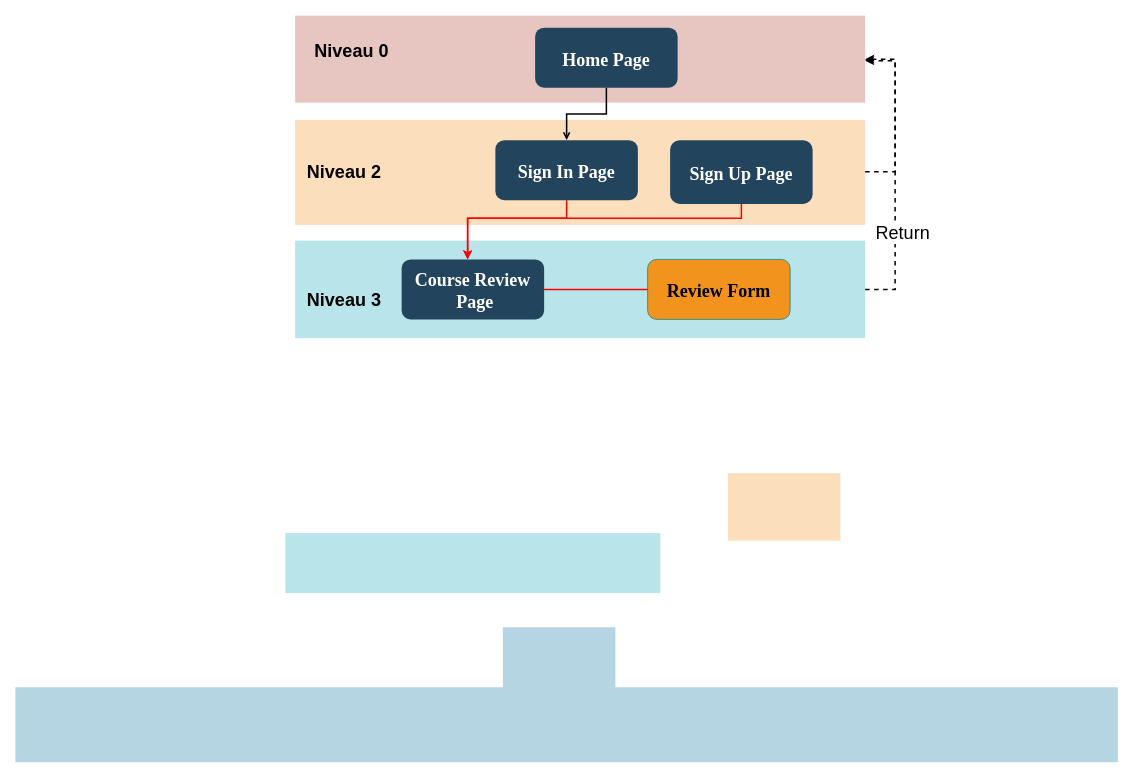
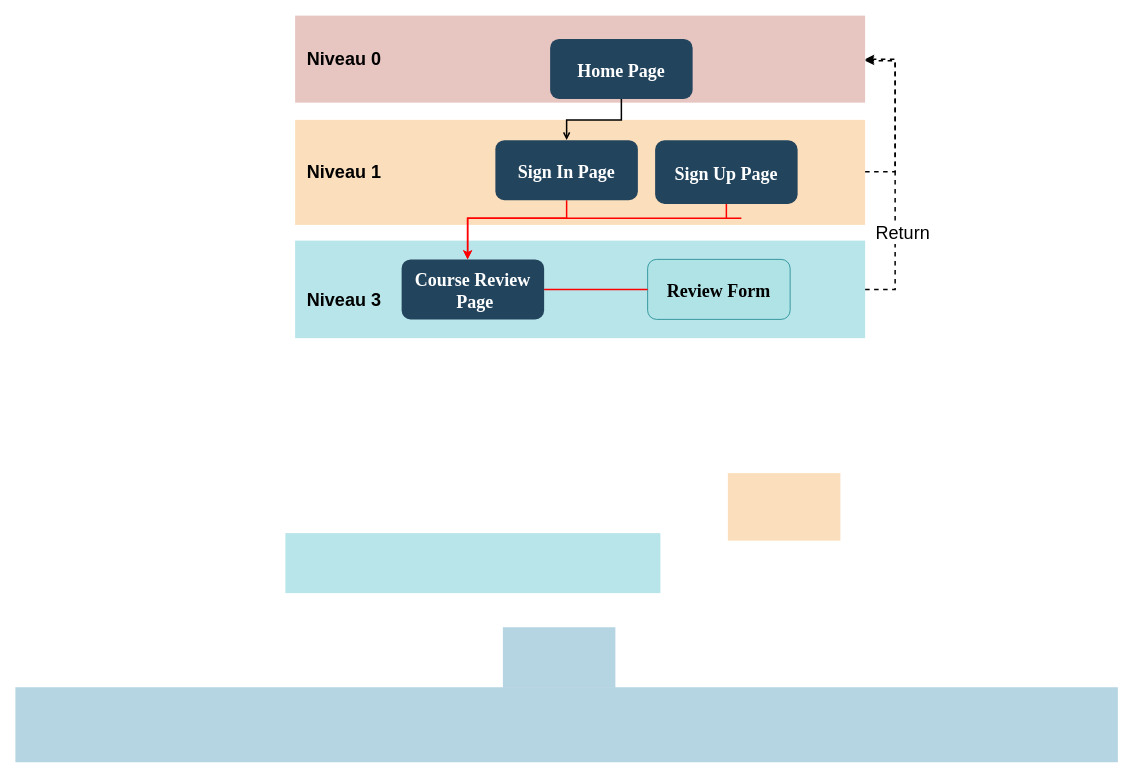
node "Niveau 0": moved (351, 51) -> (344, 59)
node "Home Page": moved (606, 57) -> (621, 69)
node "Niveau 2": label "Niveau 2" -> "Niveau 1"
node "Sign Up Page": moved (741, 172) -> (726, 172)
node "Review Form": fillcolor #f2931e -> #b0e3e6
